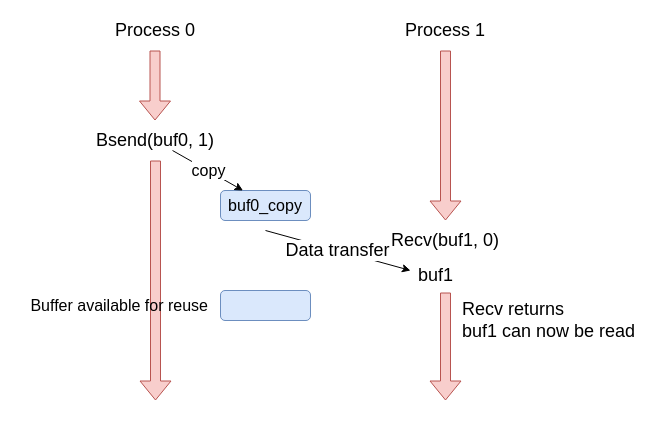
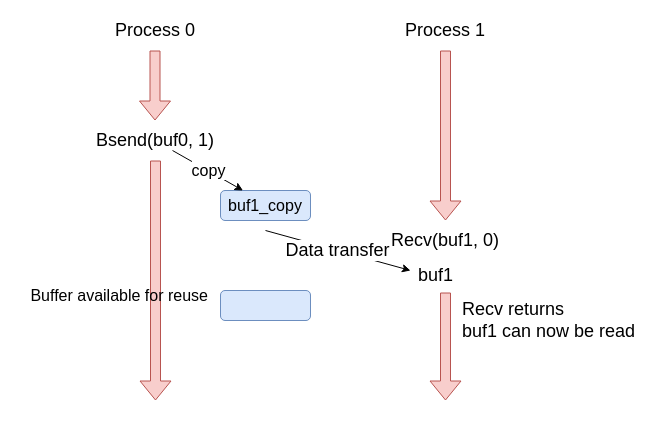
node "buf0_copy": label "buf0_copy" -> "buf1_copy"
node "Buffer available for reuse": moved (116, 306) -> (116, 296)
